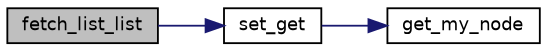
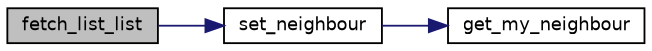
node "set_get": label "set_get" -> "set_neighbour"
node "get_my_node": label "get_my_node" -> "get_my_neighbour"
